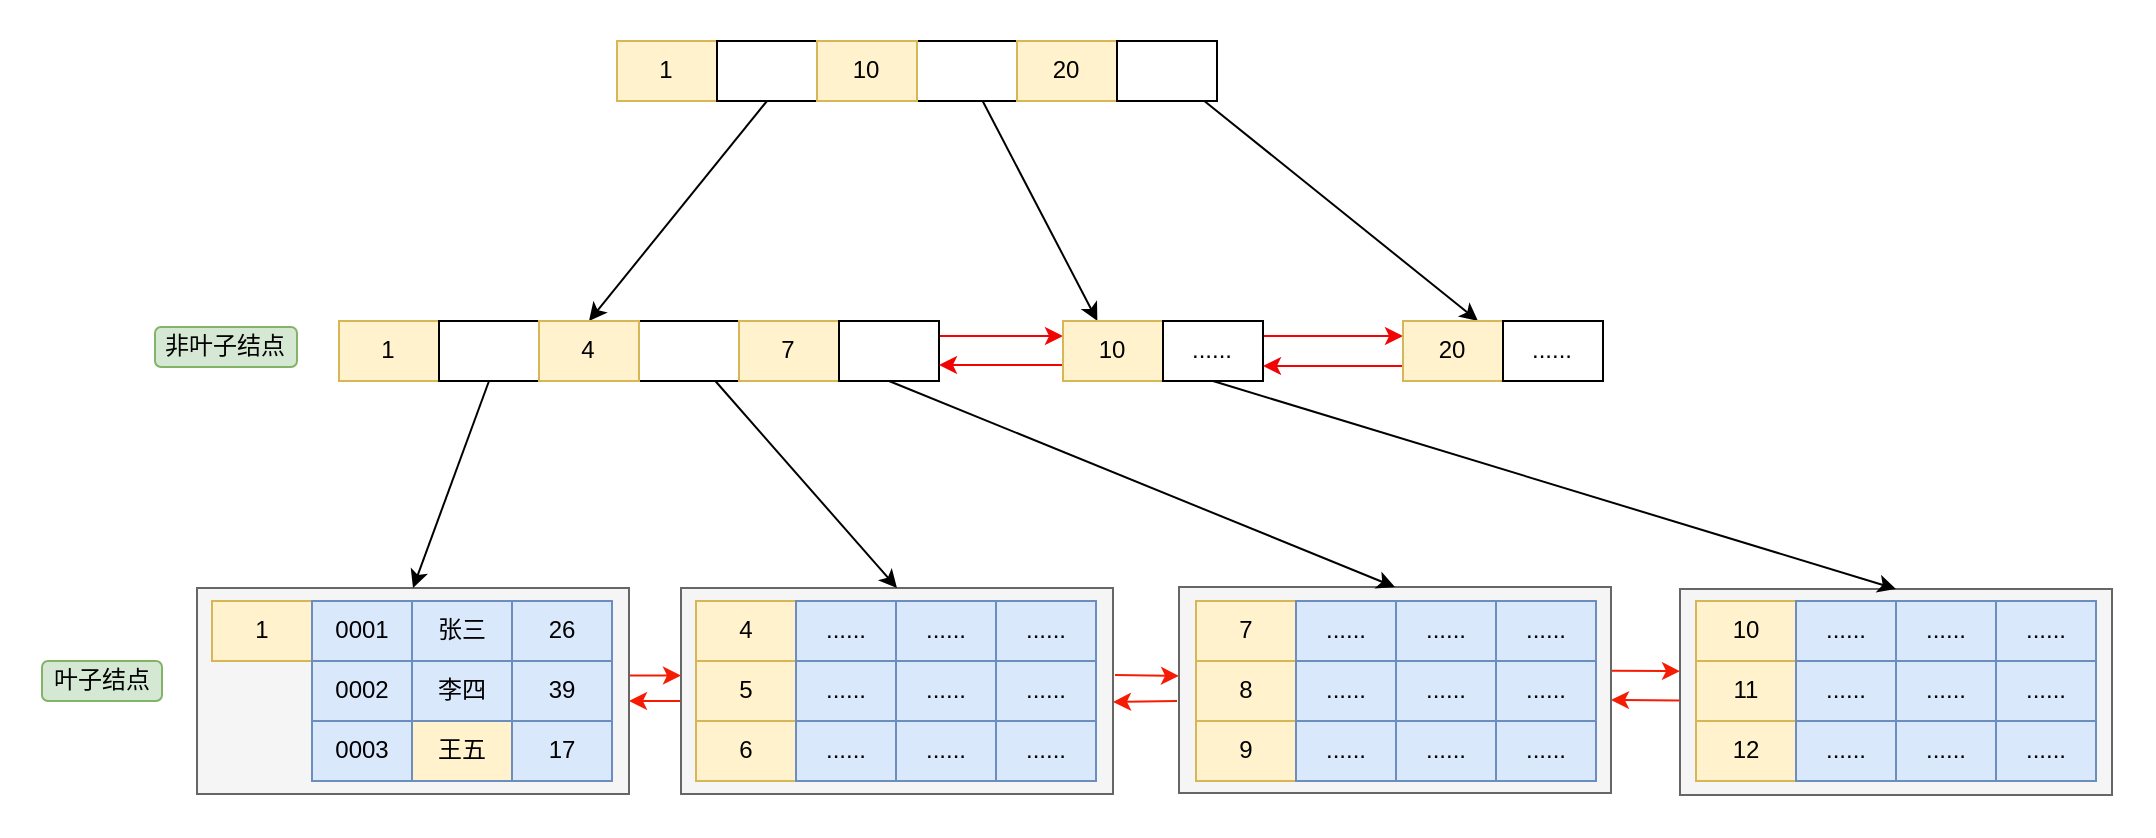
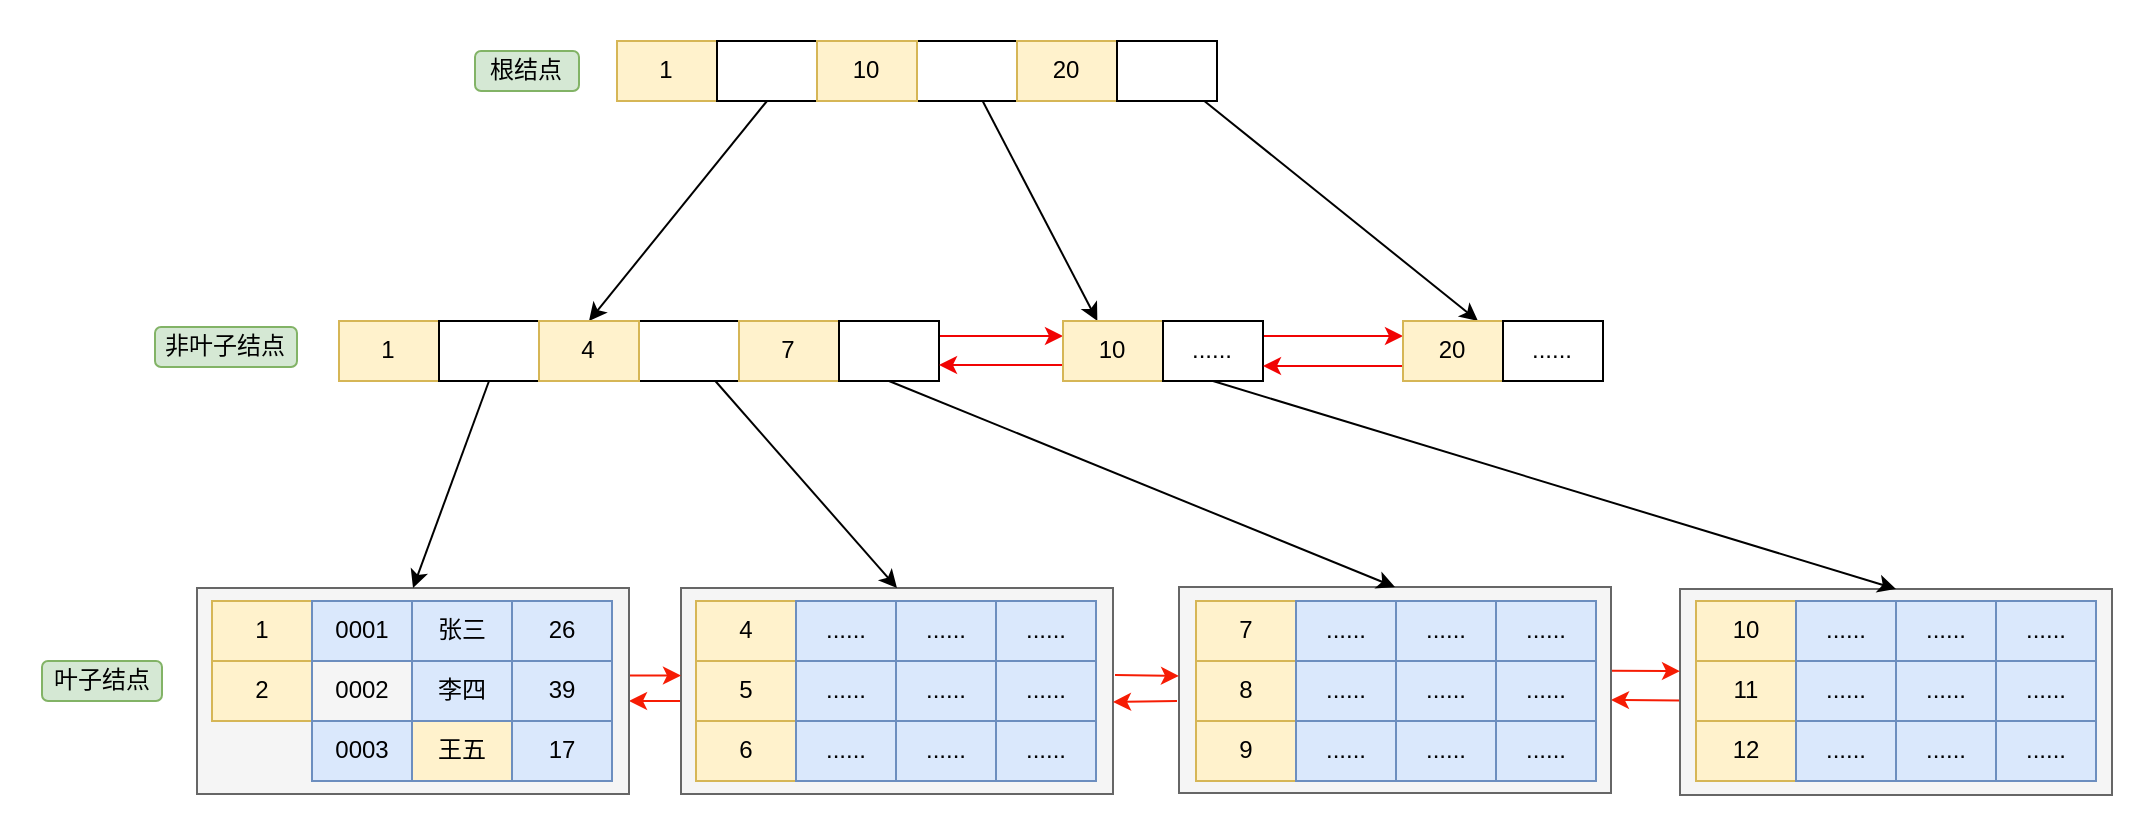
node "根结点": added
node "2": added
node "0002": fillcolor #dae8fc -> #f5f5f5
